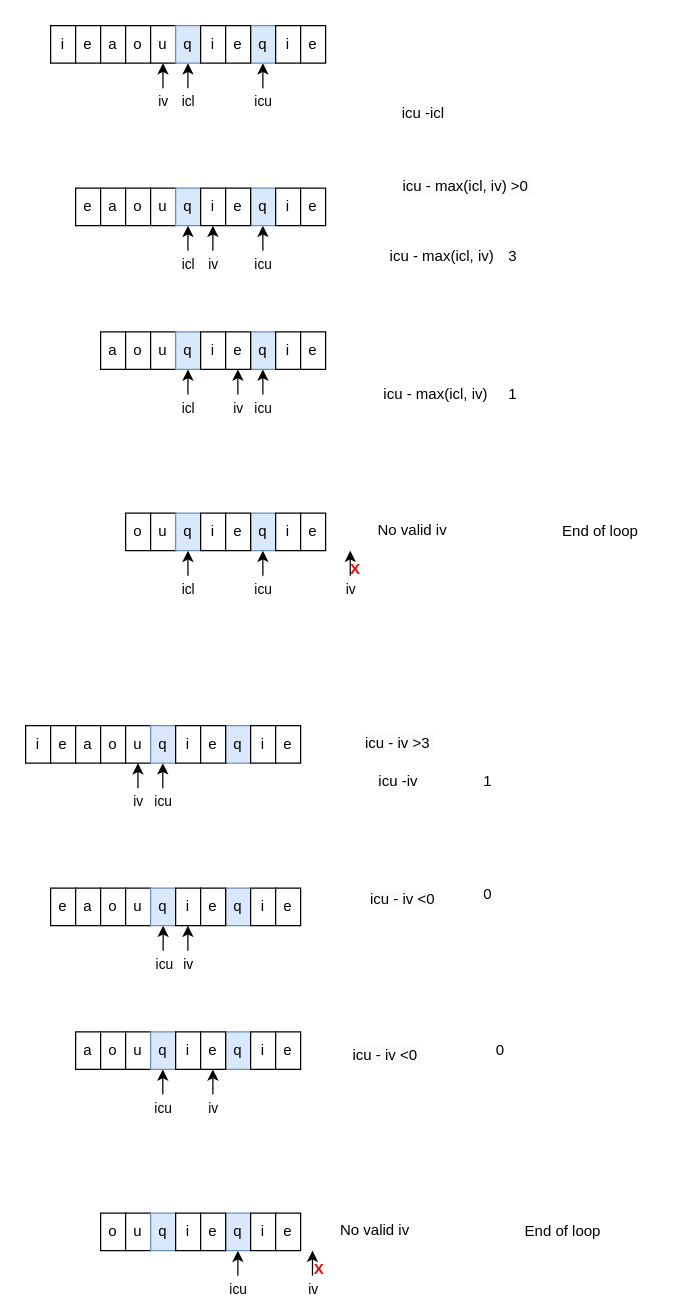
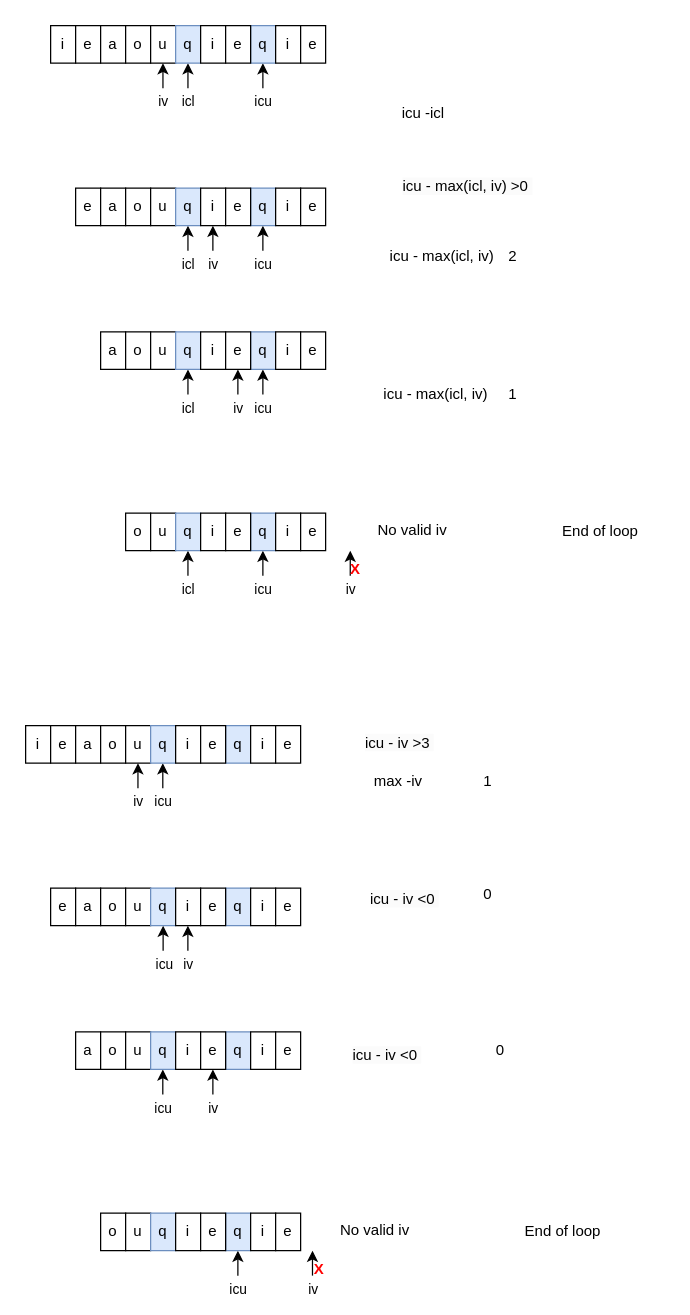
node "3": label "3" -> "2"
node "icu -iv": label "icu -iv" -> "max -iv"
